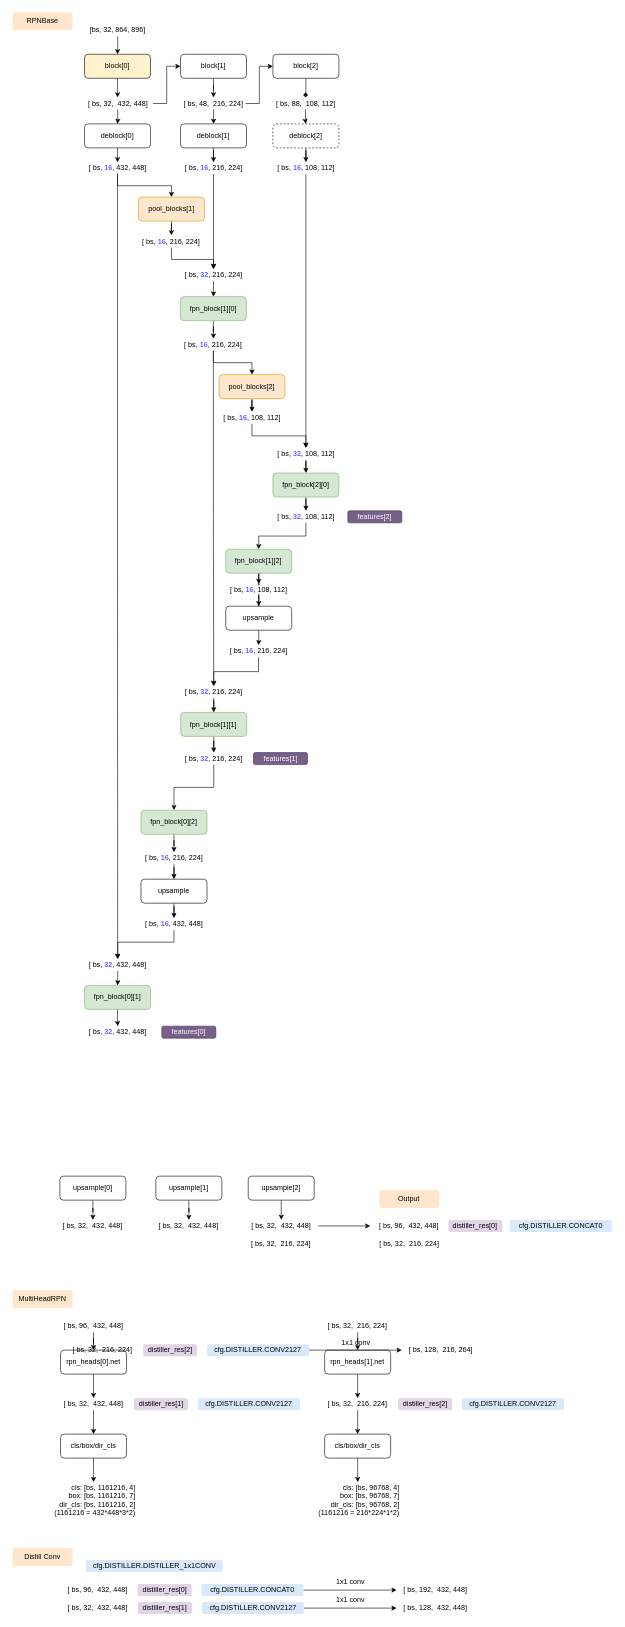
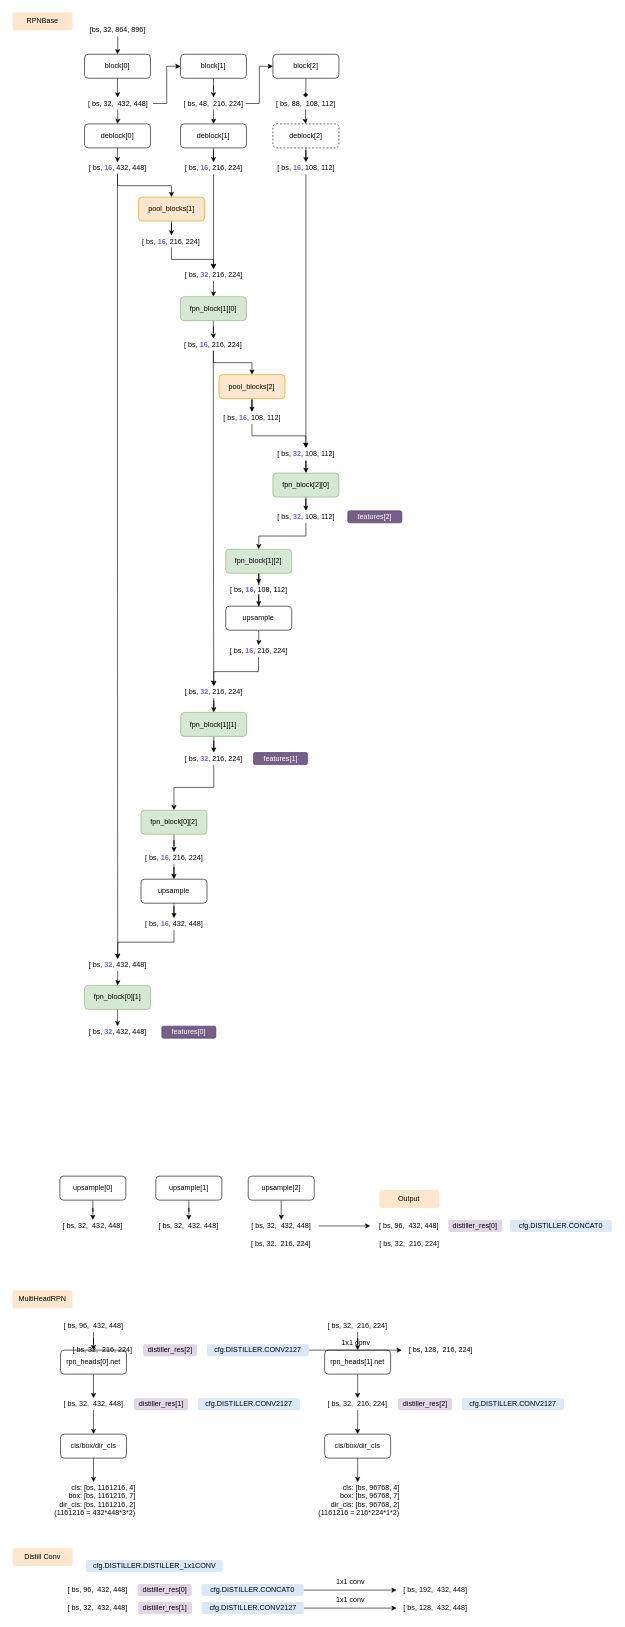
node "block[0]": fillcolor #fff2cc -> #ffffff
node "[ bs, 128, 216, 264]": label "[ bs, 128, 216, 264]" -> "[ bs, 128, 216, 224]"
